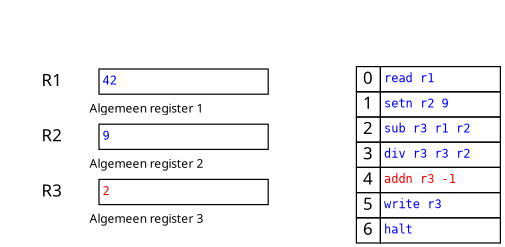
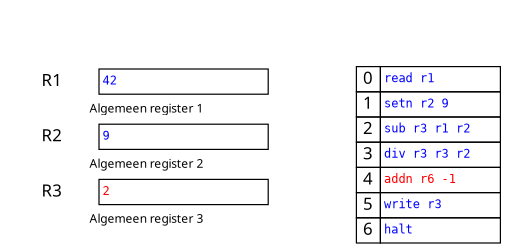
node "0": text "addn r3 -1" -> "addn r6 -1"
